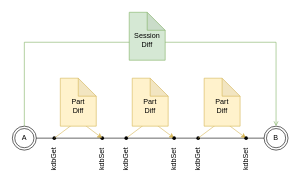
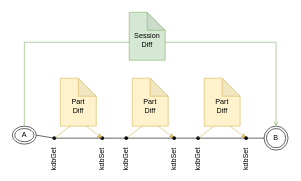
node "A": size 24x24 -> 24x18
